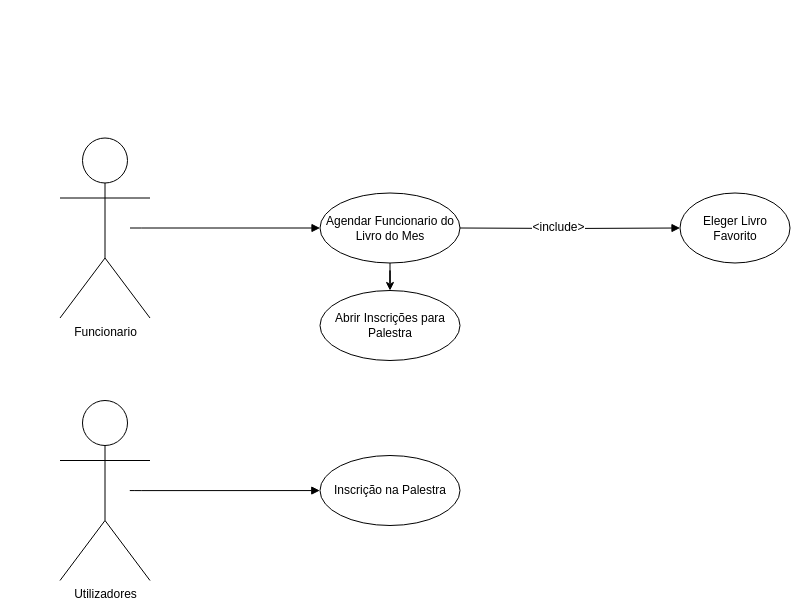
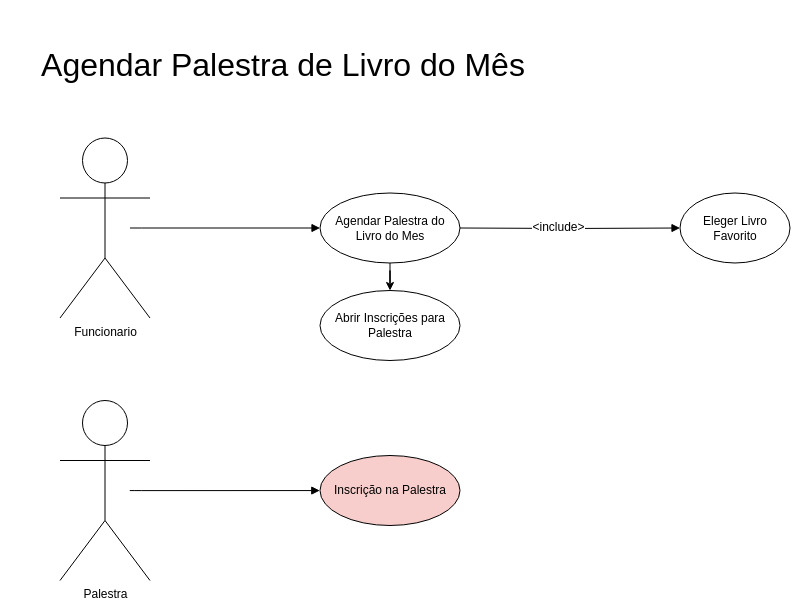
node "Agendar Palestra de Livro do Mês": added
node "Agendar Funcionario do Livro do Mes": label "Agendar Funcionario do Livro do Mes" -> "Agendar Palestra do Livro do Mes"
node "Inscrição na Palestra": fillcolor #ffffff -> #f8cecc
node "Utilizadores": label "Utilizadores" -> "Palestra"
